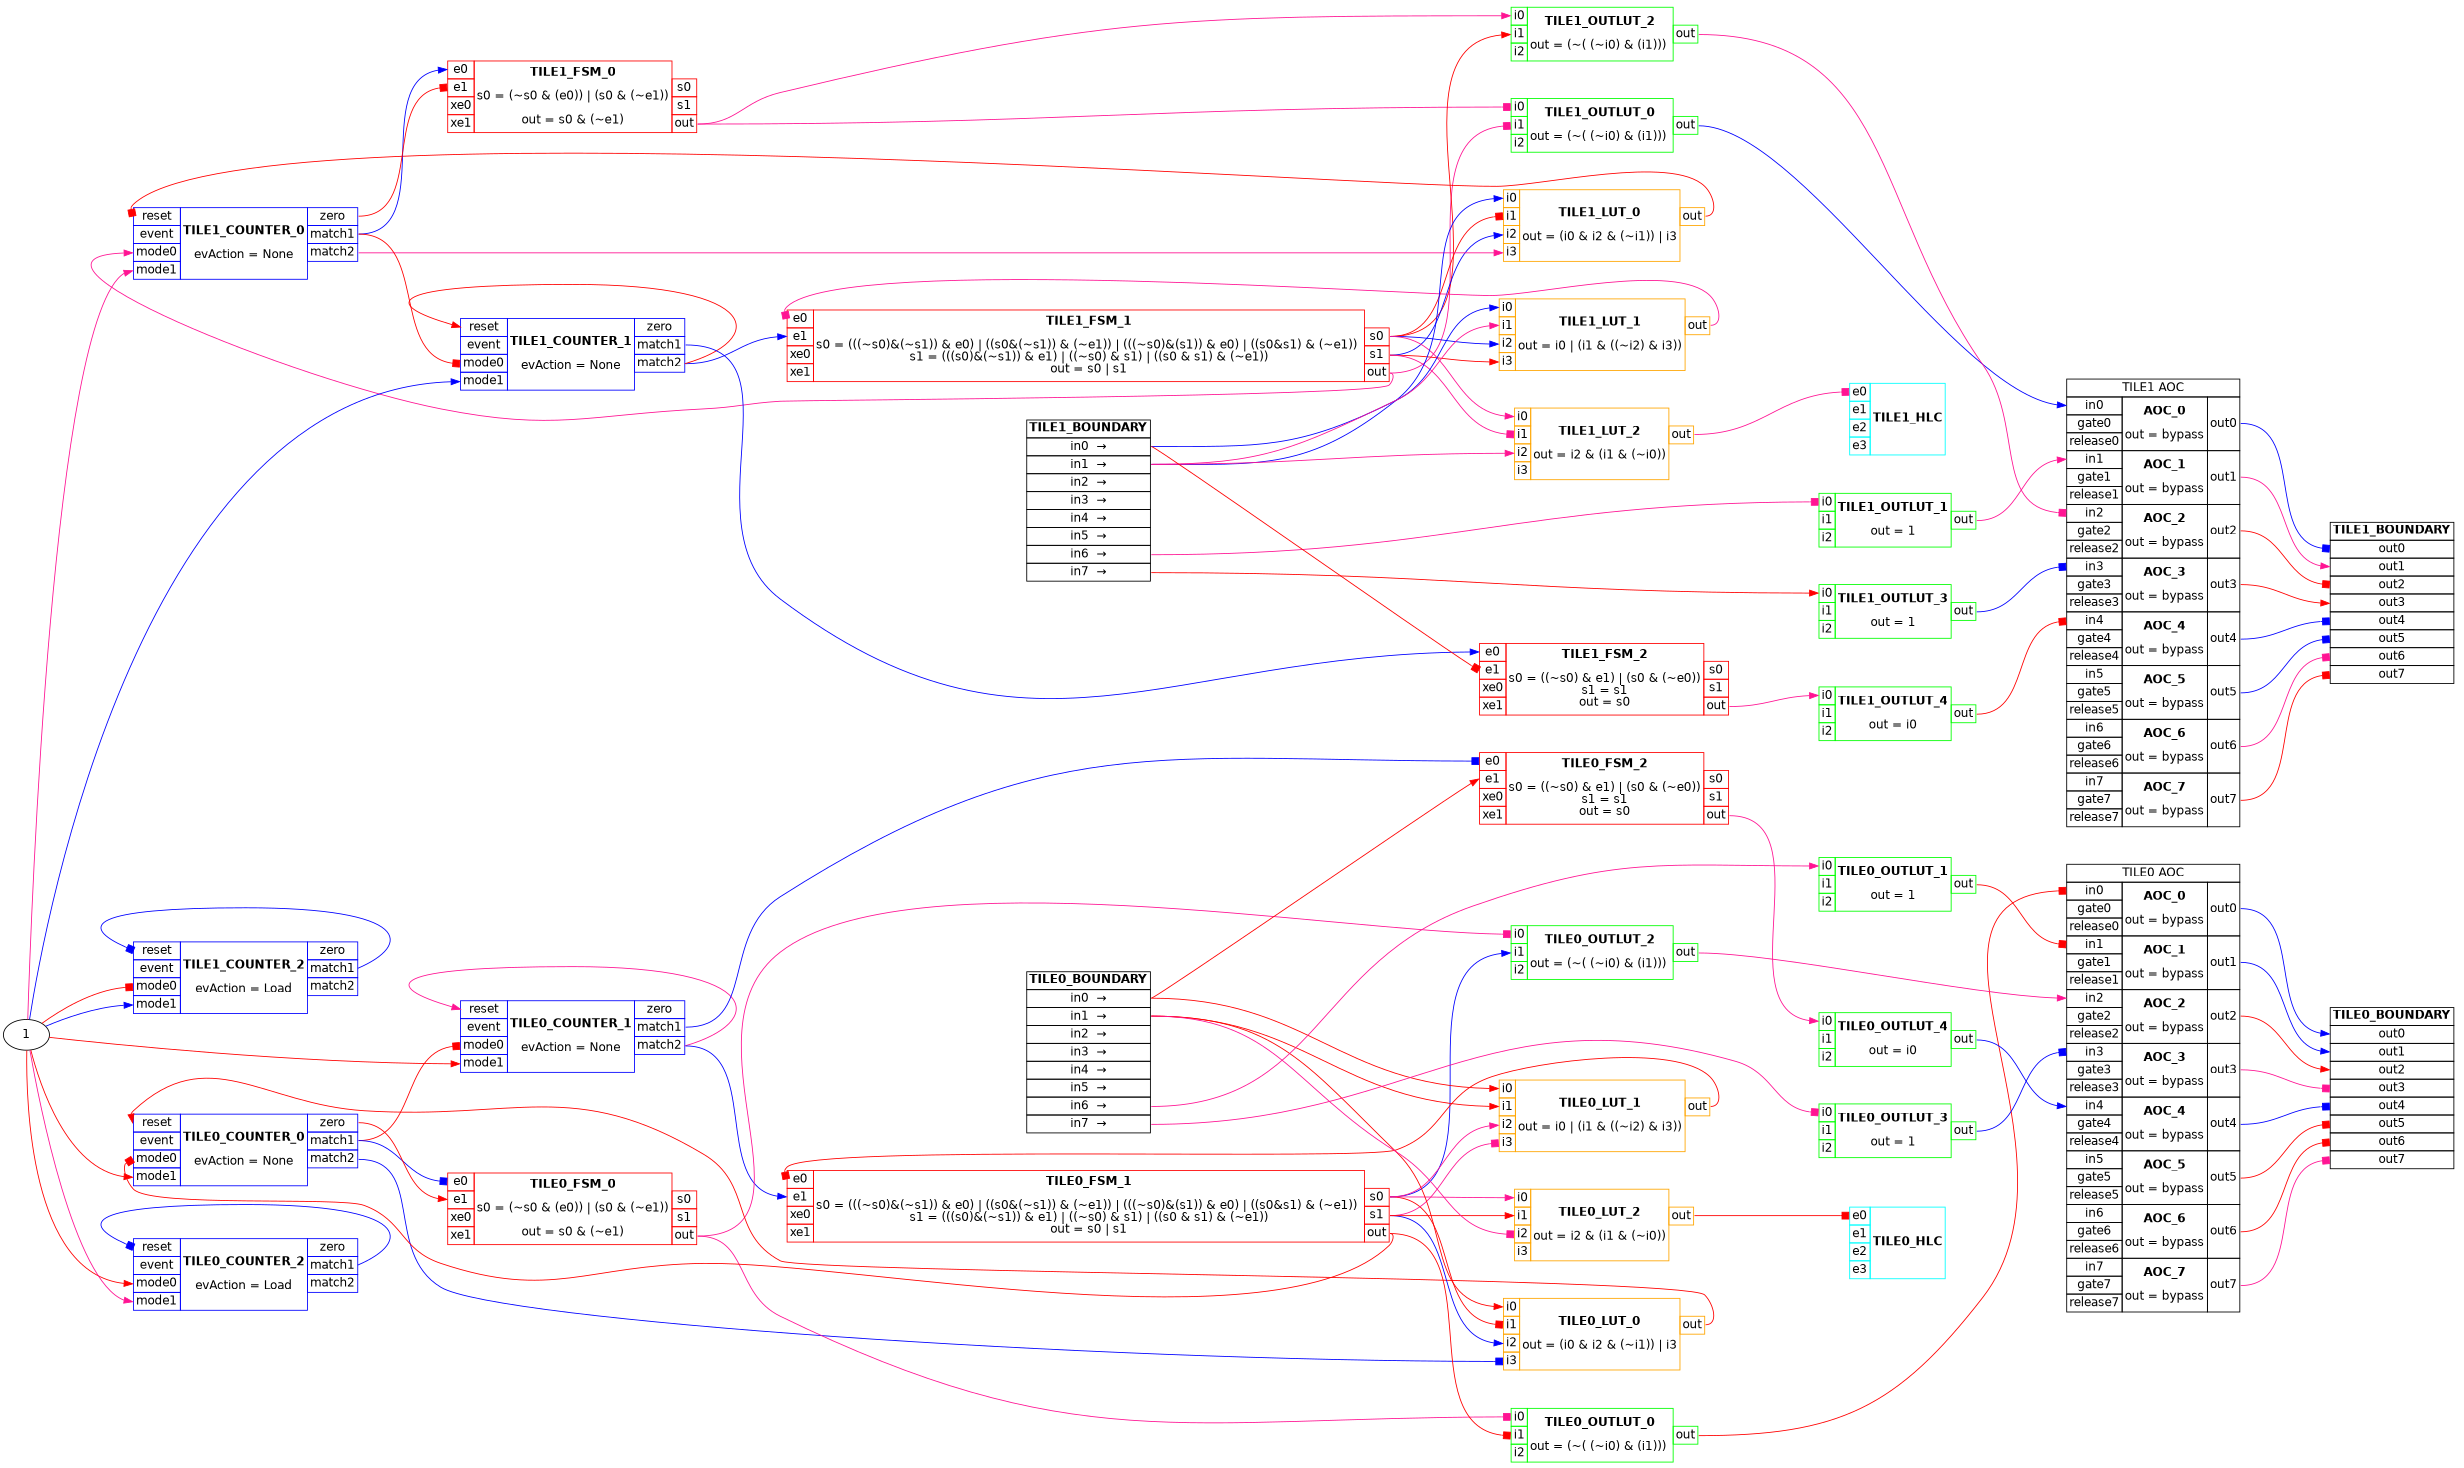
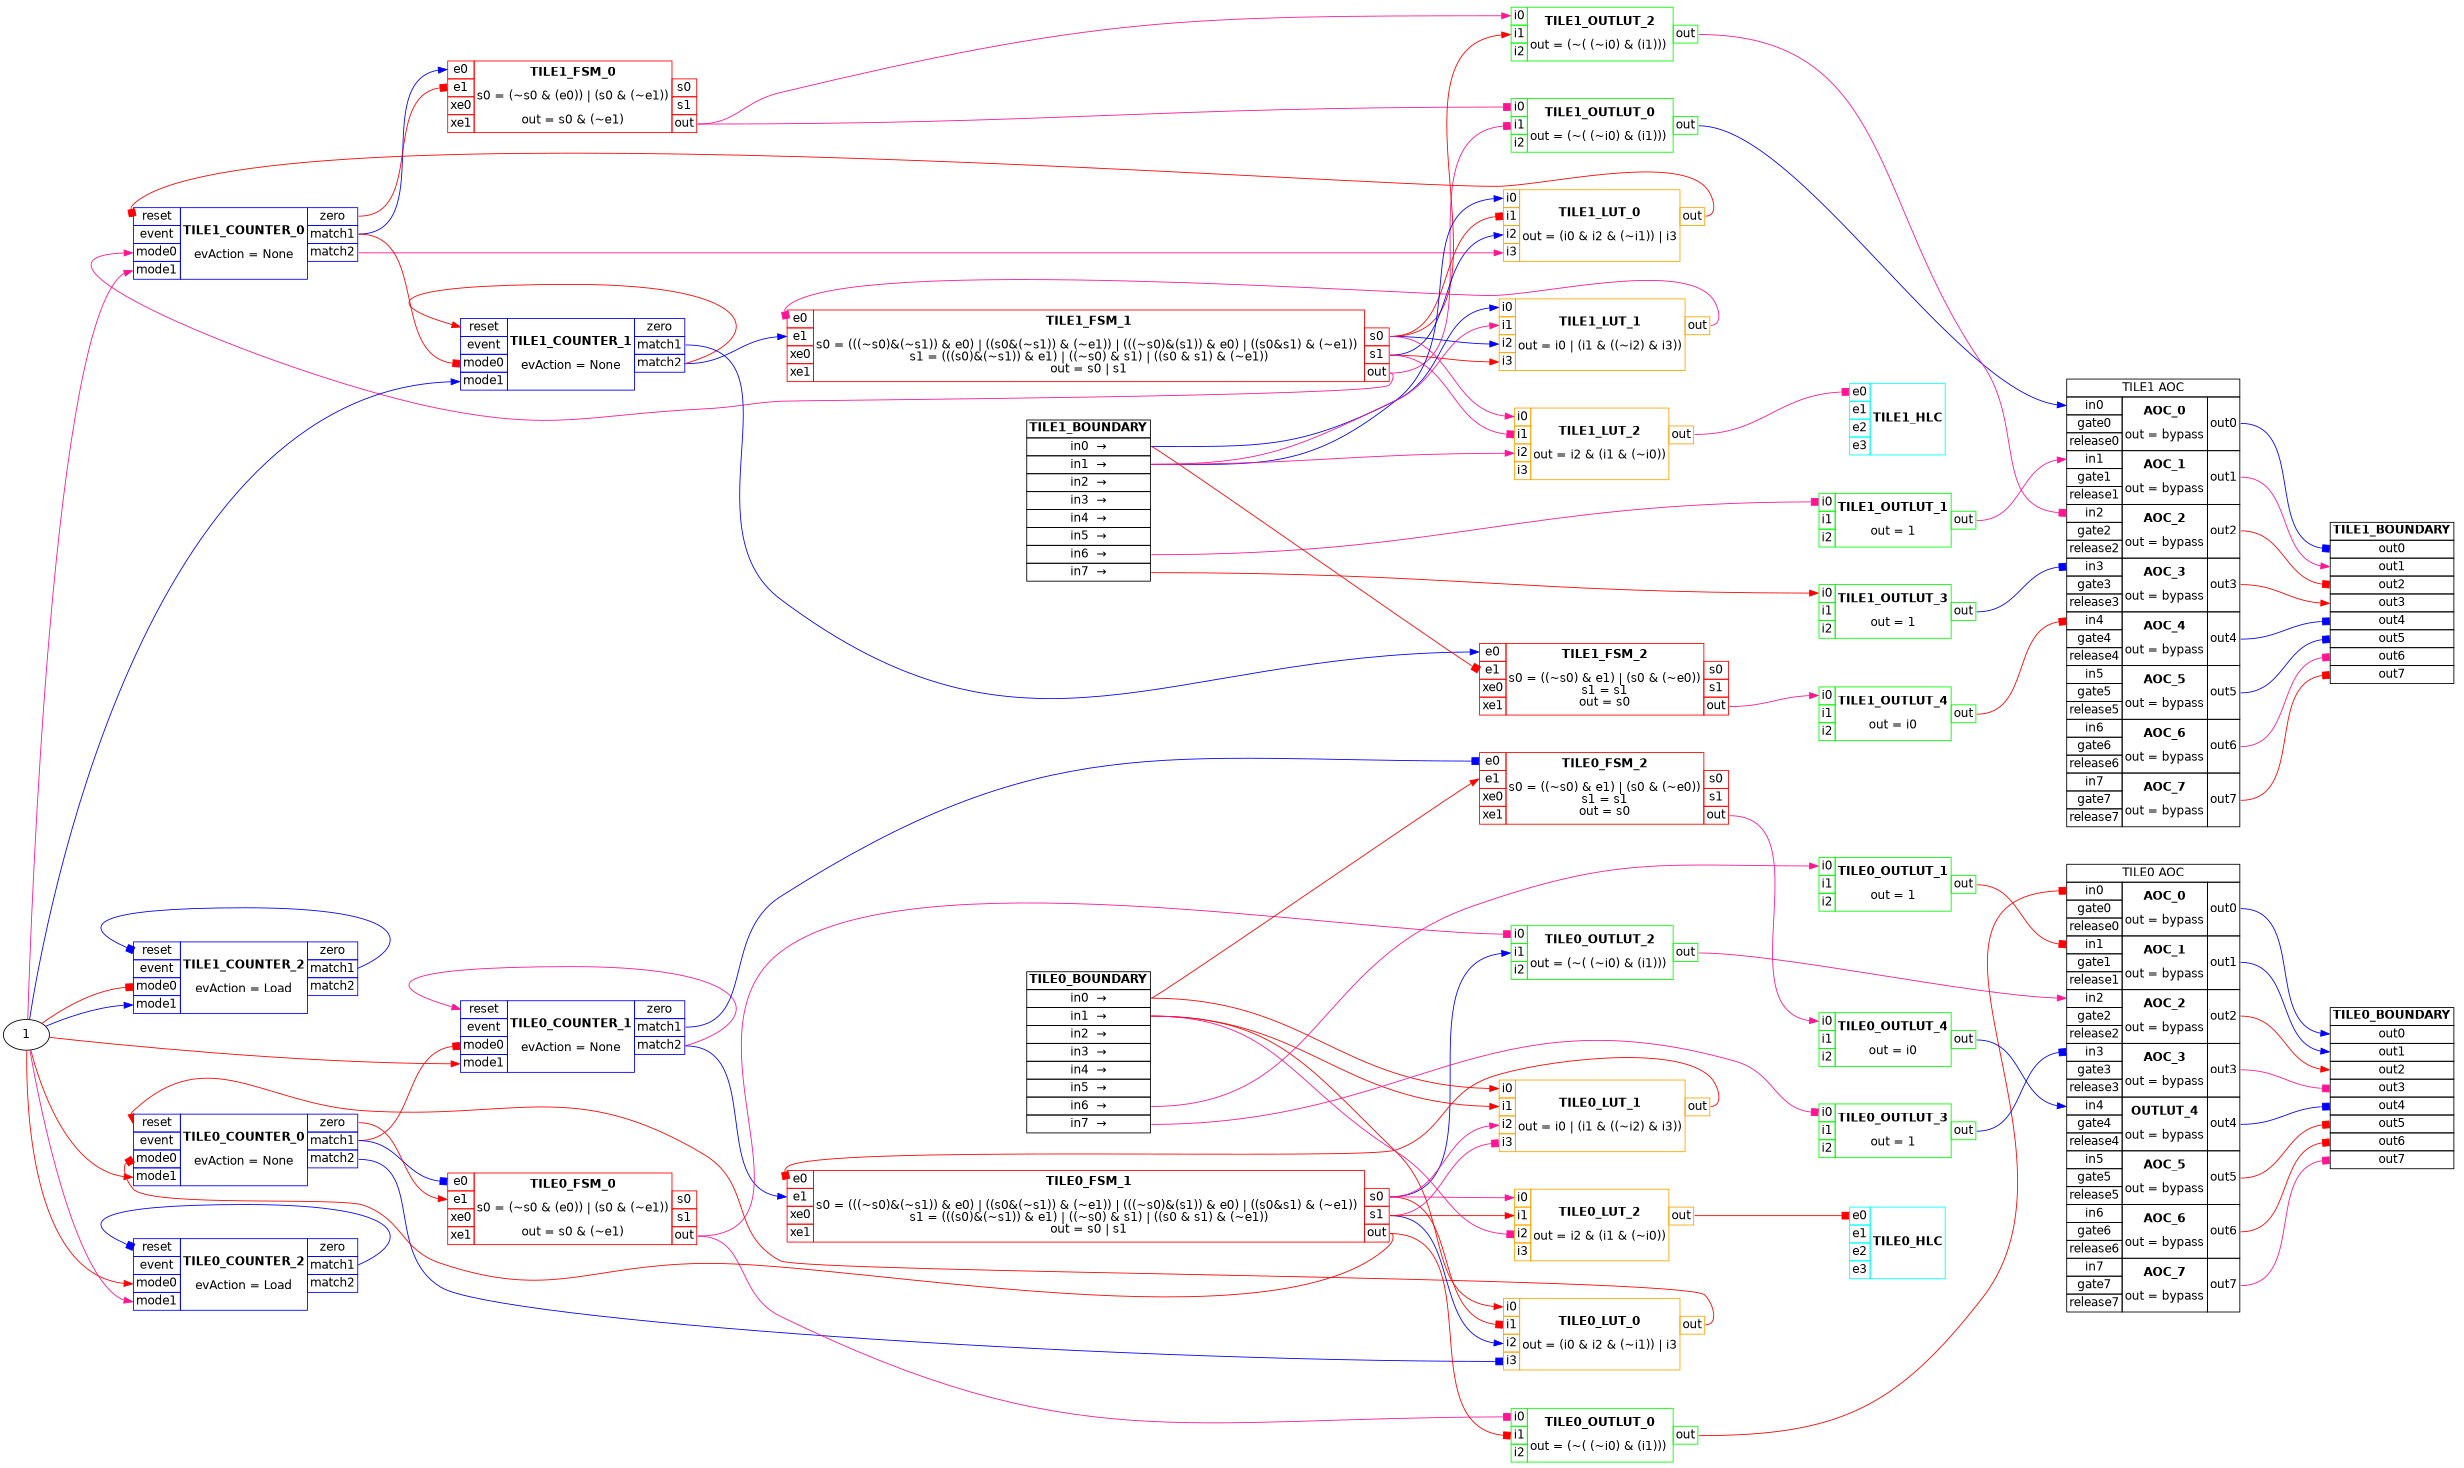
node "TILE0 AOC": text "AOC_4" -> "OUTLUT_4"
